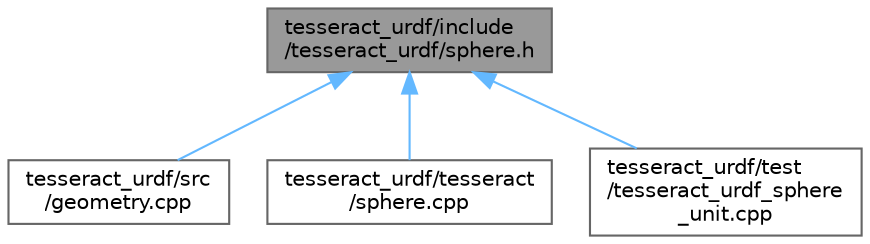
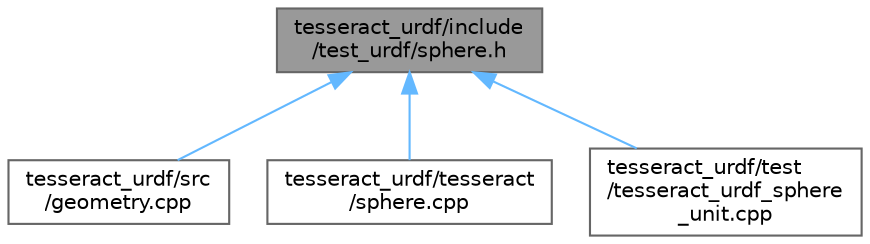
node "tesseract_urdf/include /tesseract_urdf/sphere.h": label "tesseract_urdf/include /tesseract_urdf/sphere.h" -> "tesseract_urdf/include /test_urdf/sphere.h"
